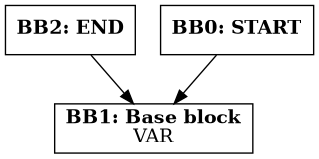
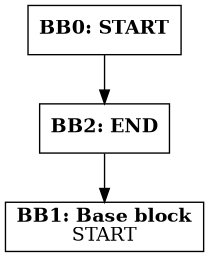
edge "BB0: START" -> "BB1: Base block": now "BB0: START" -> "BB2: END"
node "BB1: Base block": text "VAR" -> "START"
